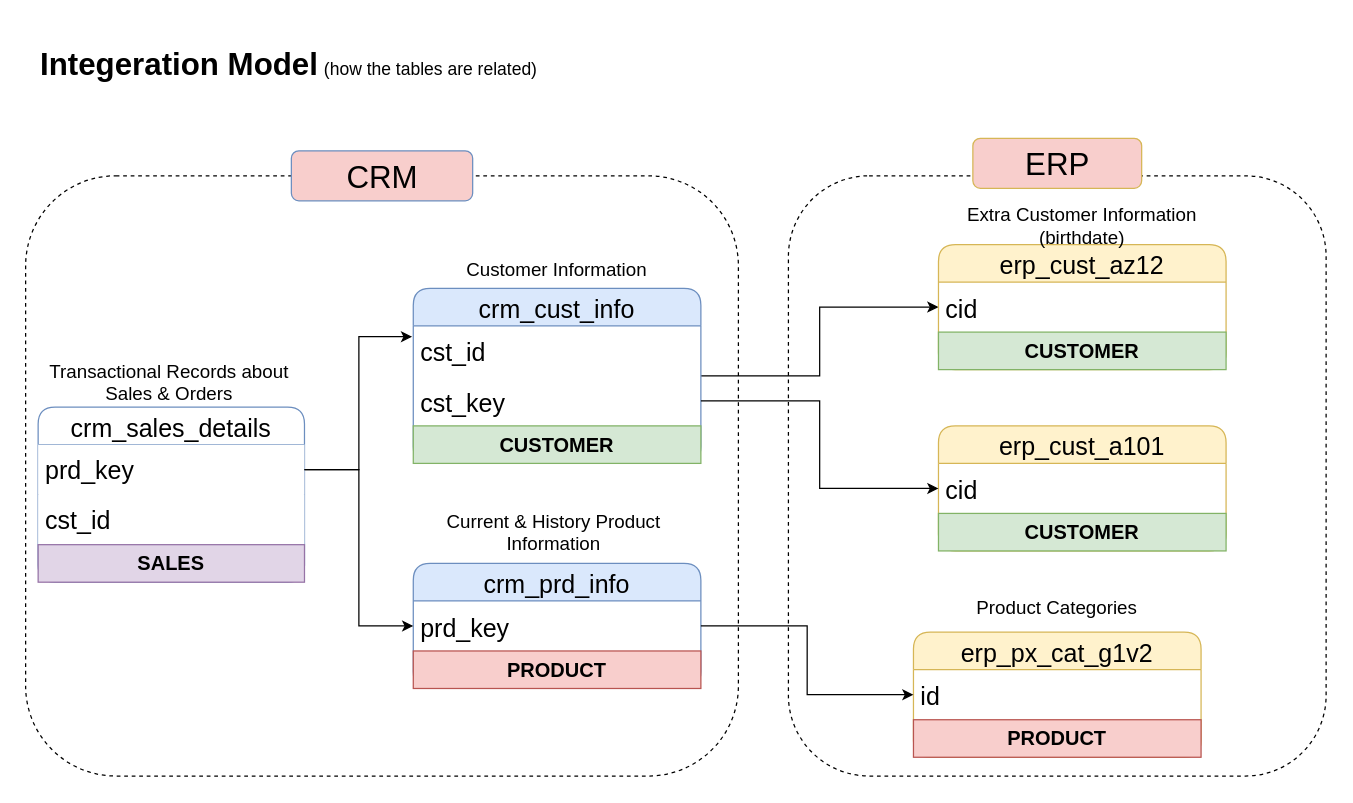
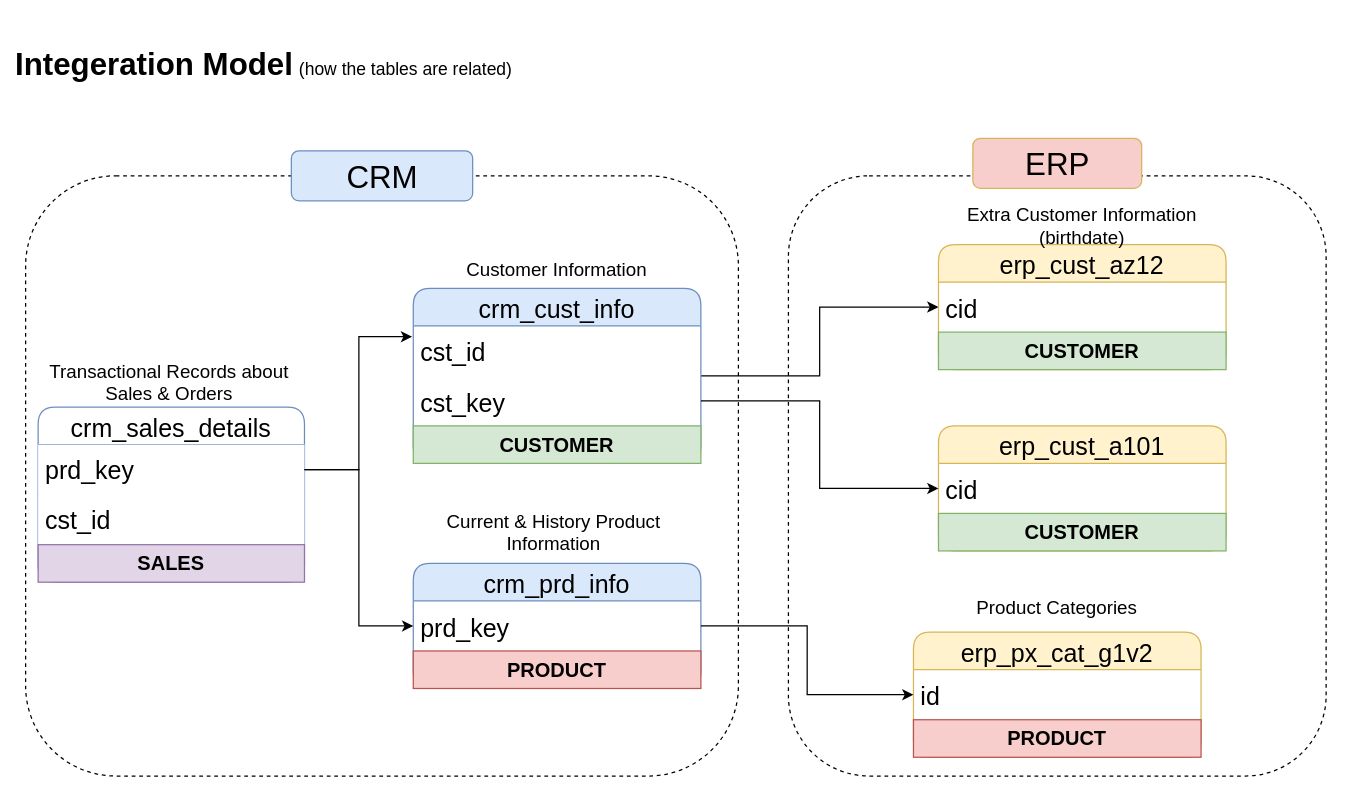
node "Integeration Model (how the tables are related)": moved (294, 63) -> (269, 63)
node "CRM": fillcolor #f8cecc -> #dae8fc
